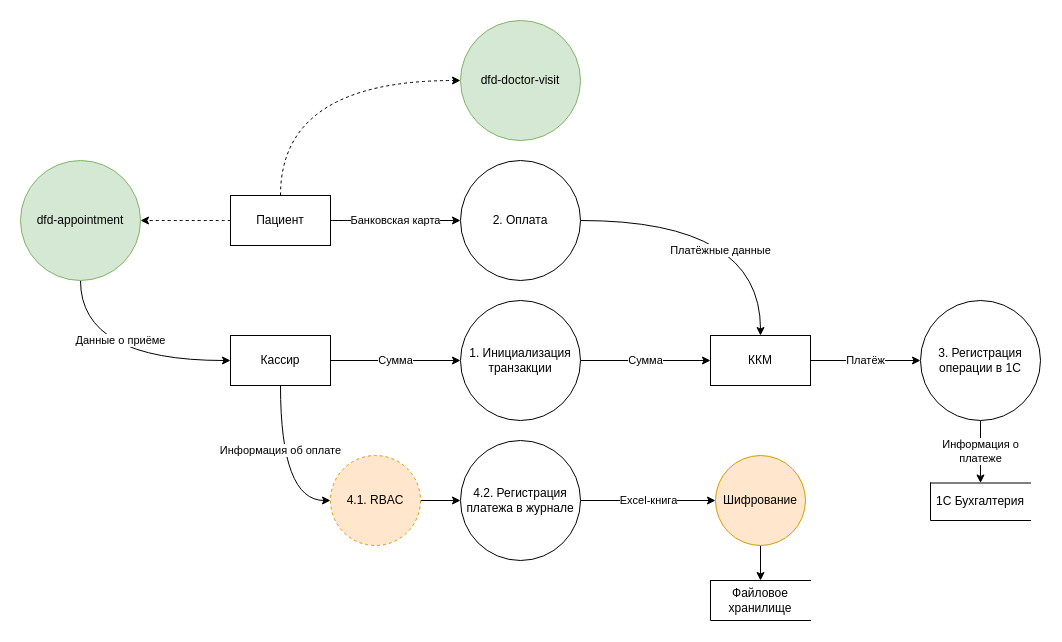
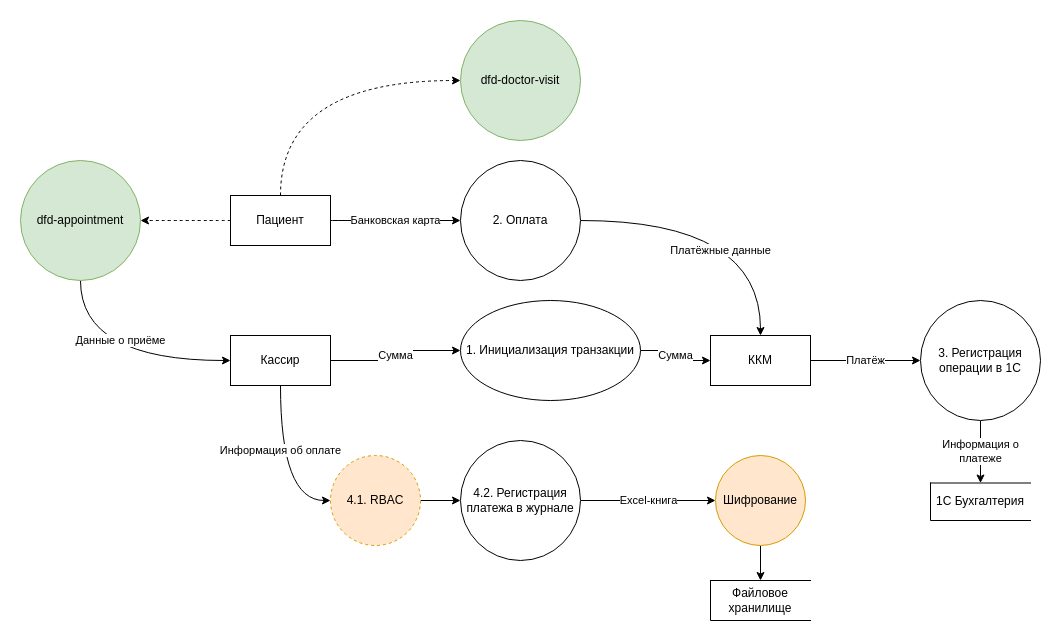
node "1. Инициализация транзакции": size 120x120 -> 180x100
